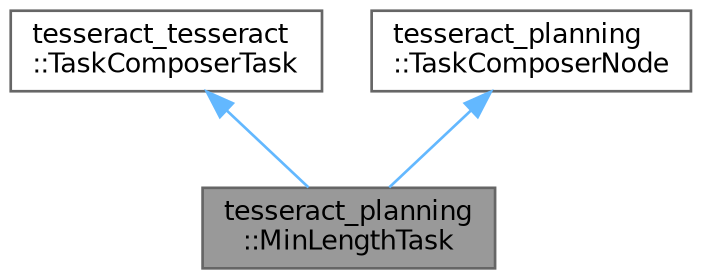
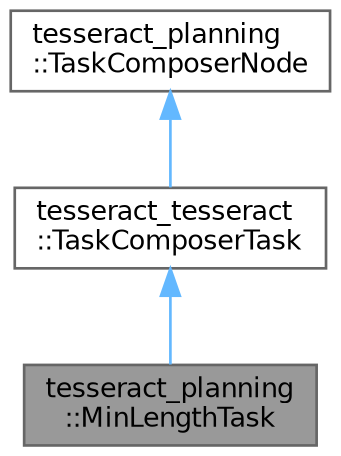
edge "tesseract_planning ::MinLengthTask" -> "tesseract_planning ::TaskComposerNode": now "tesseract_tesseract ::TaskComposerTask" -> "tesseract_planning ::TaskComposerNode"
